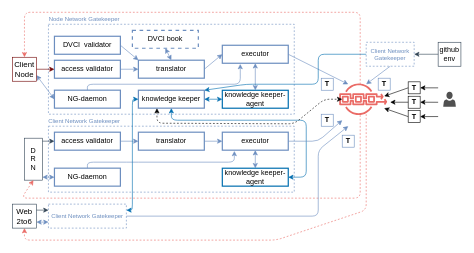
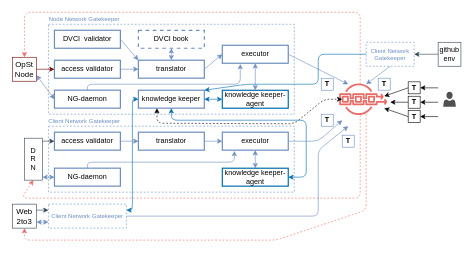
node "DVCI book": moved (165, 39) -> (171, 39)
node "DVCI validator": moved (87, 45) -> (87, 39)
node "Client Node": label "Client Node" -> "OpSt Node"
node "Web 2to6": label "Web 2to6" -> "Web 2to3"
